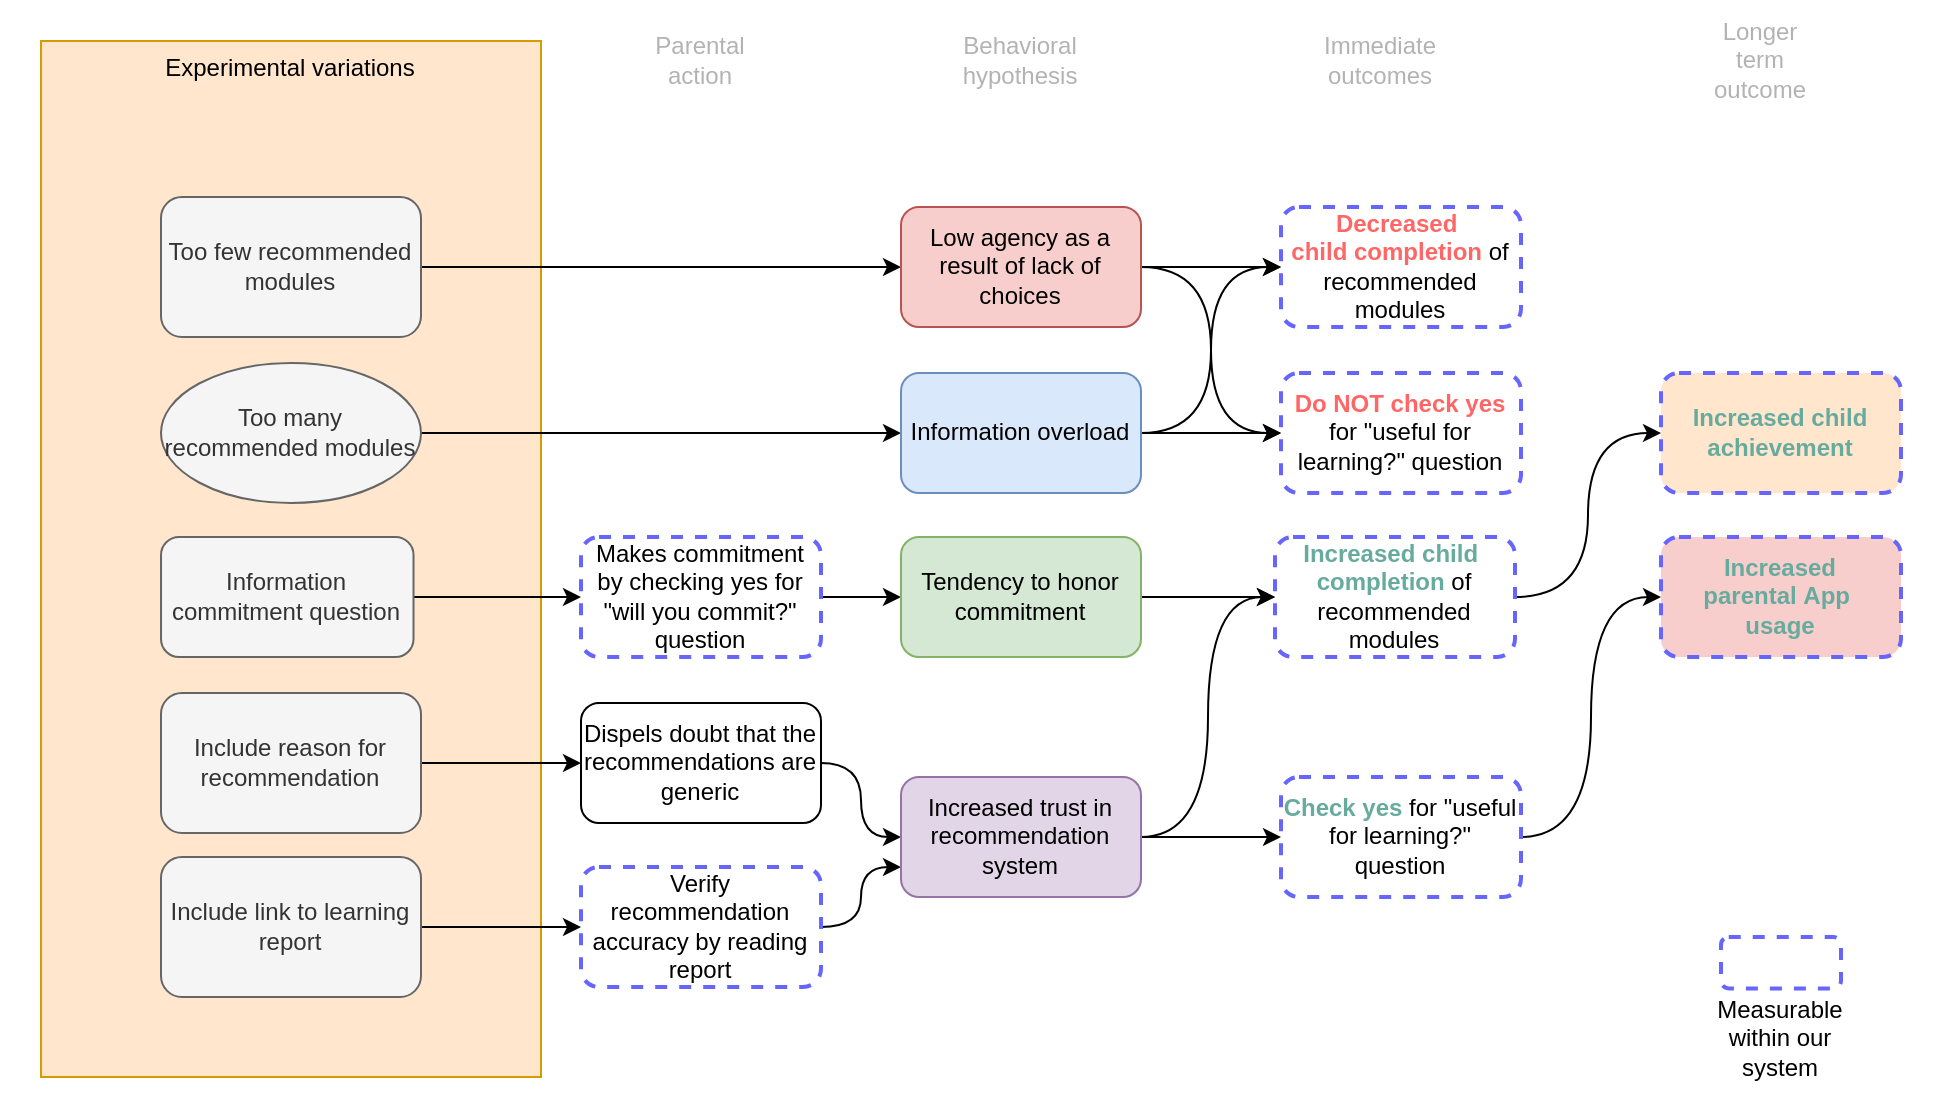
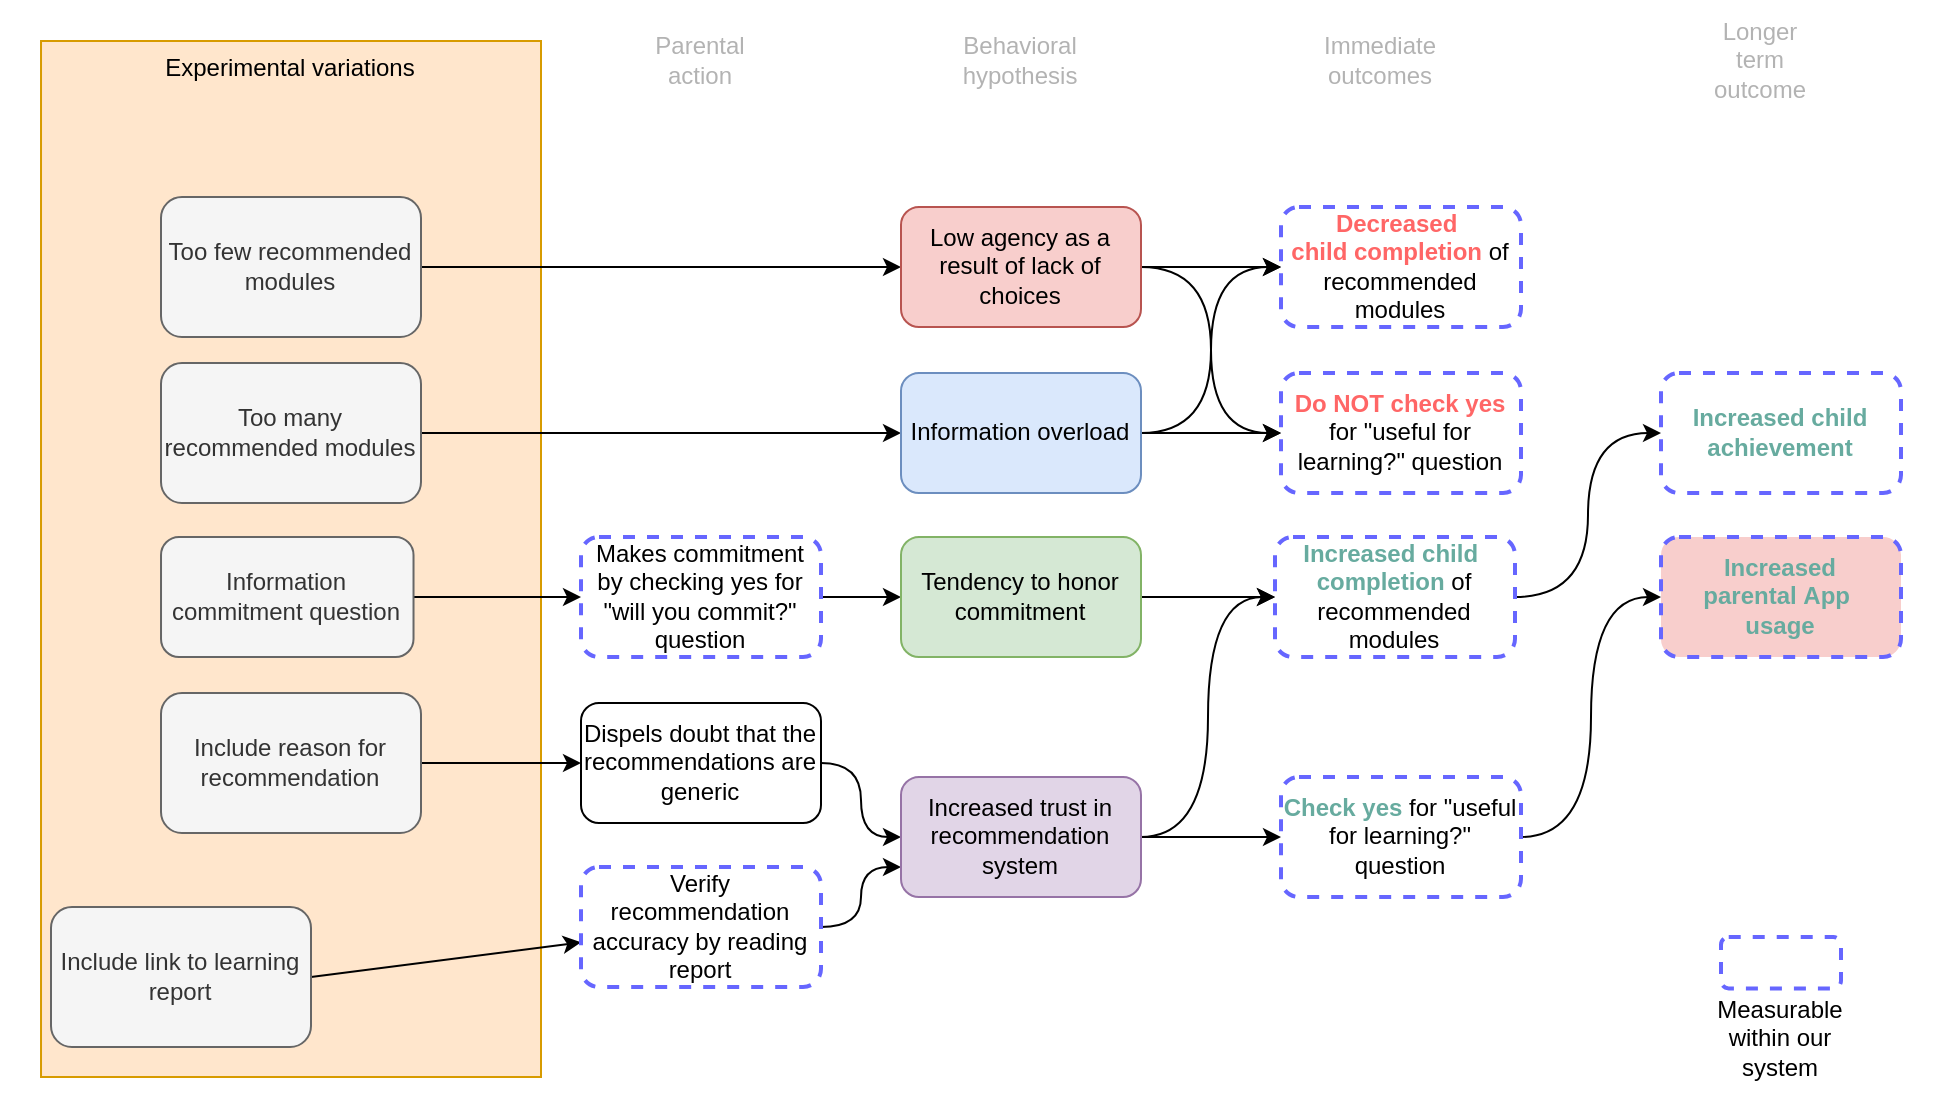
node "Too many recommended modules": shape ellipse -> rounded rectangle
node "Increased child achievement": fillcolor #ffe6cc -> #ffffff
node "Include link to learning report": moved (291, 927) -> (181, 977)
